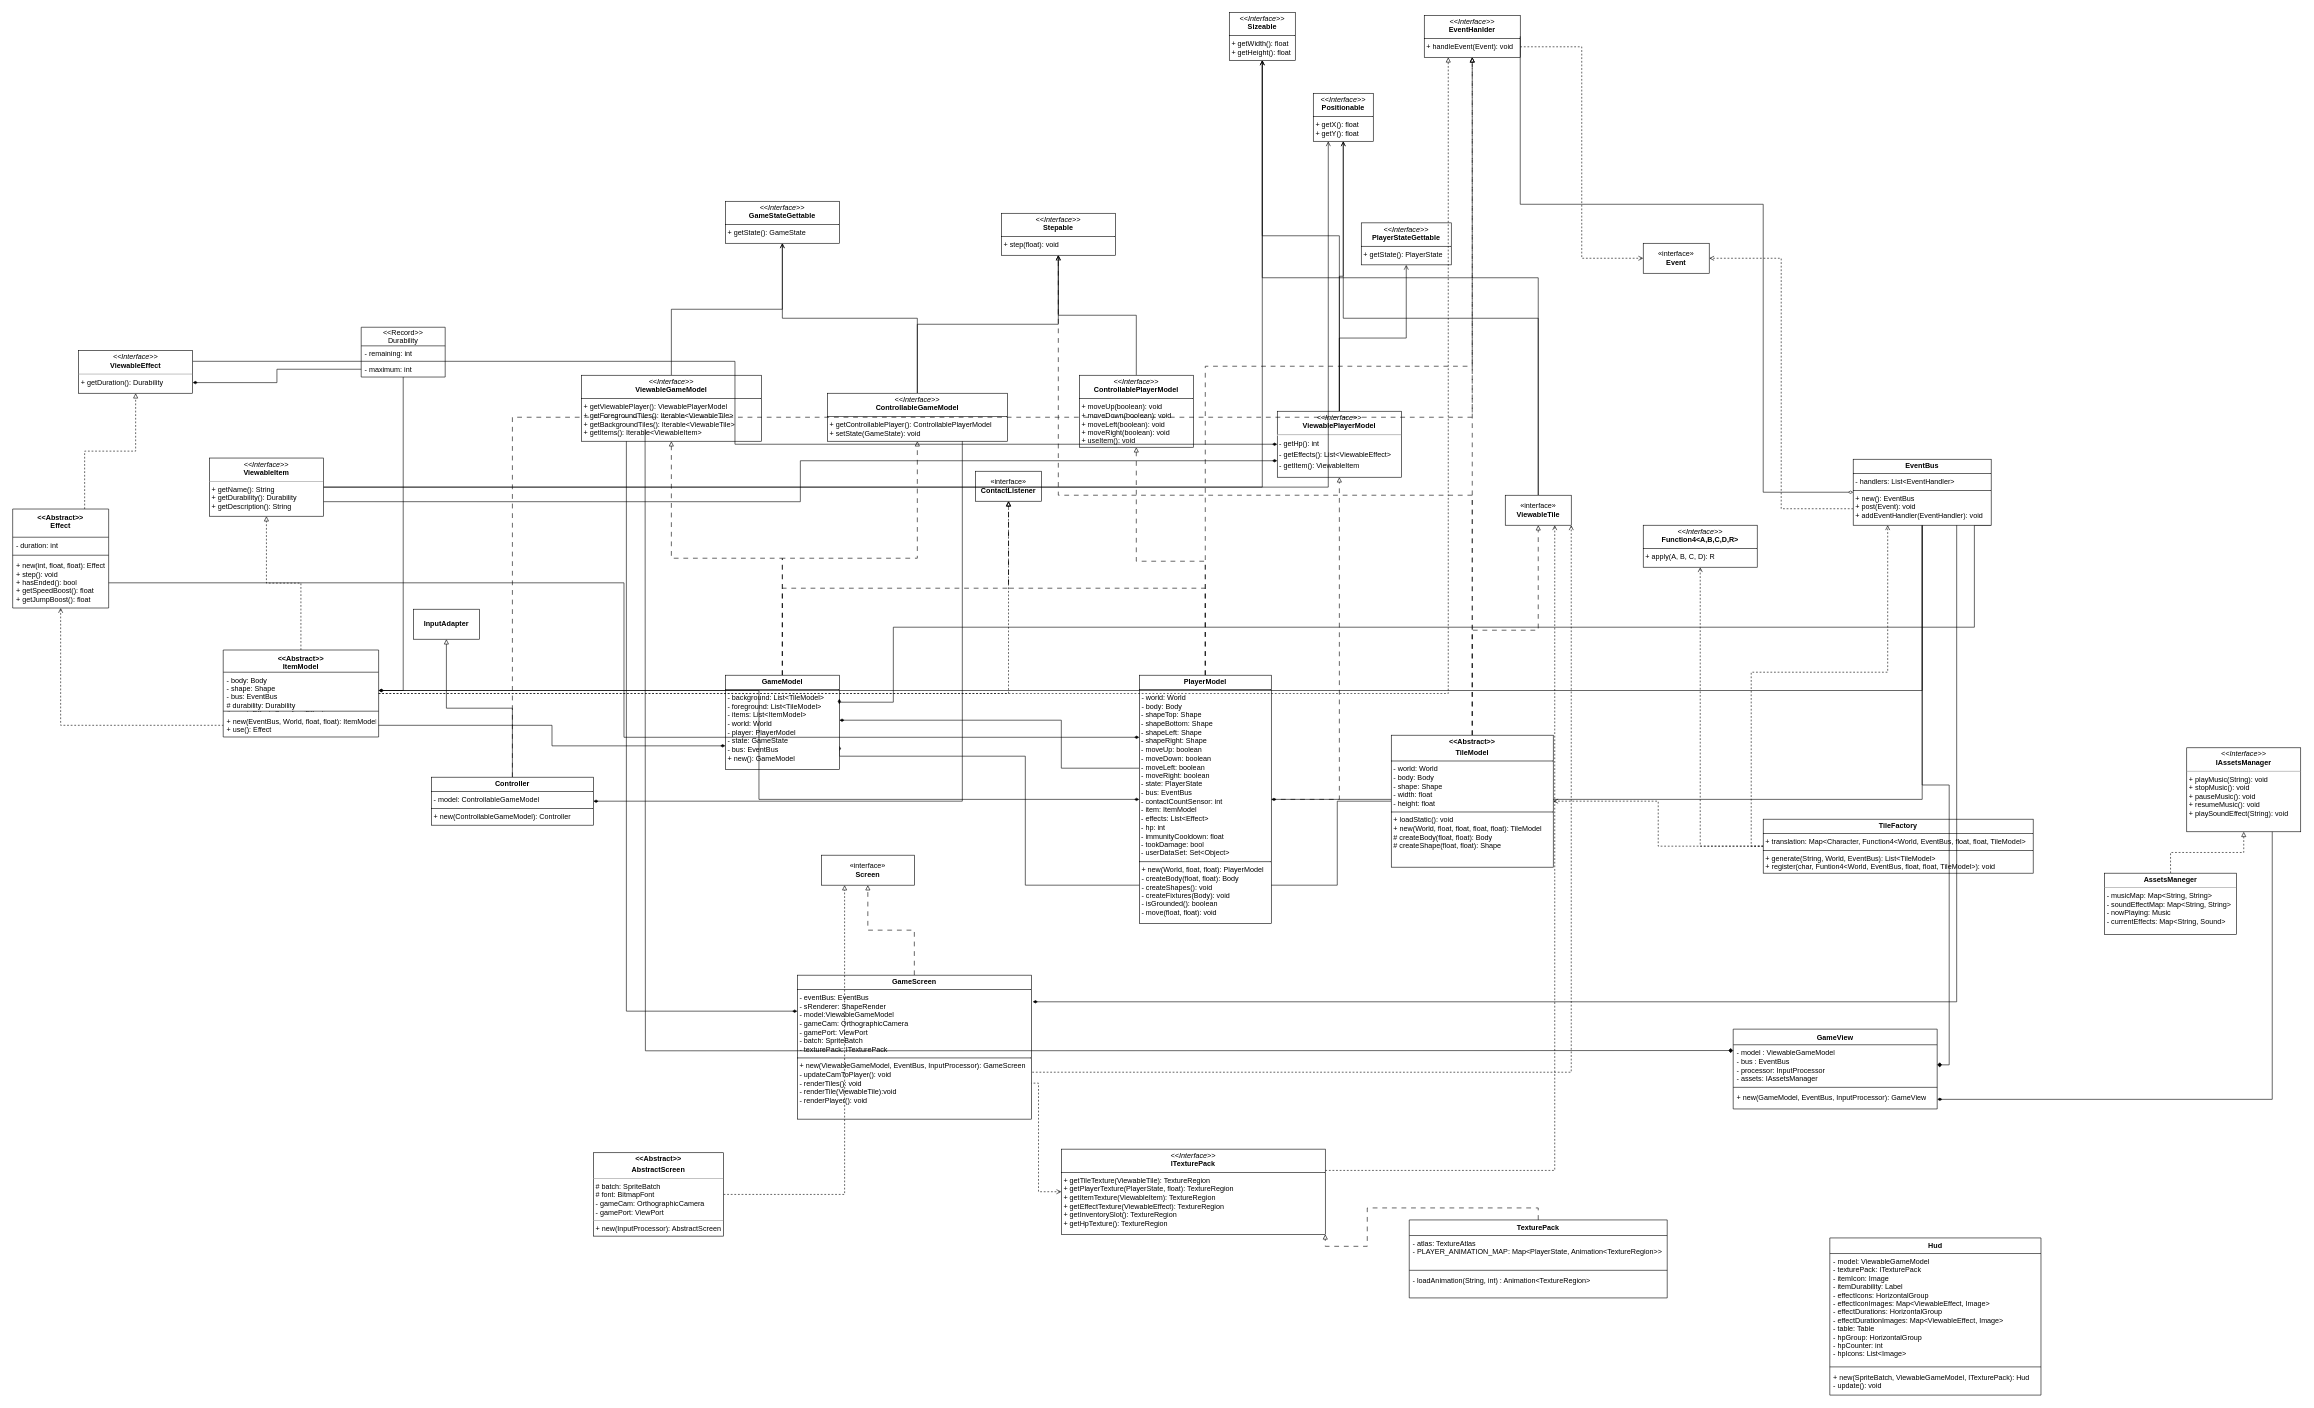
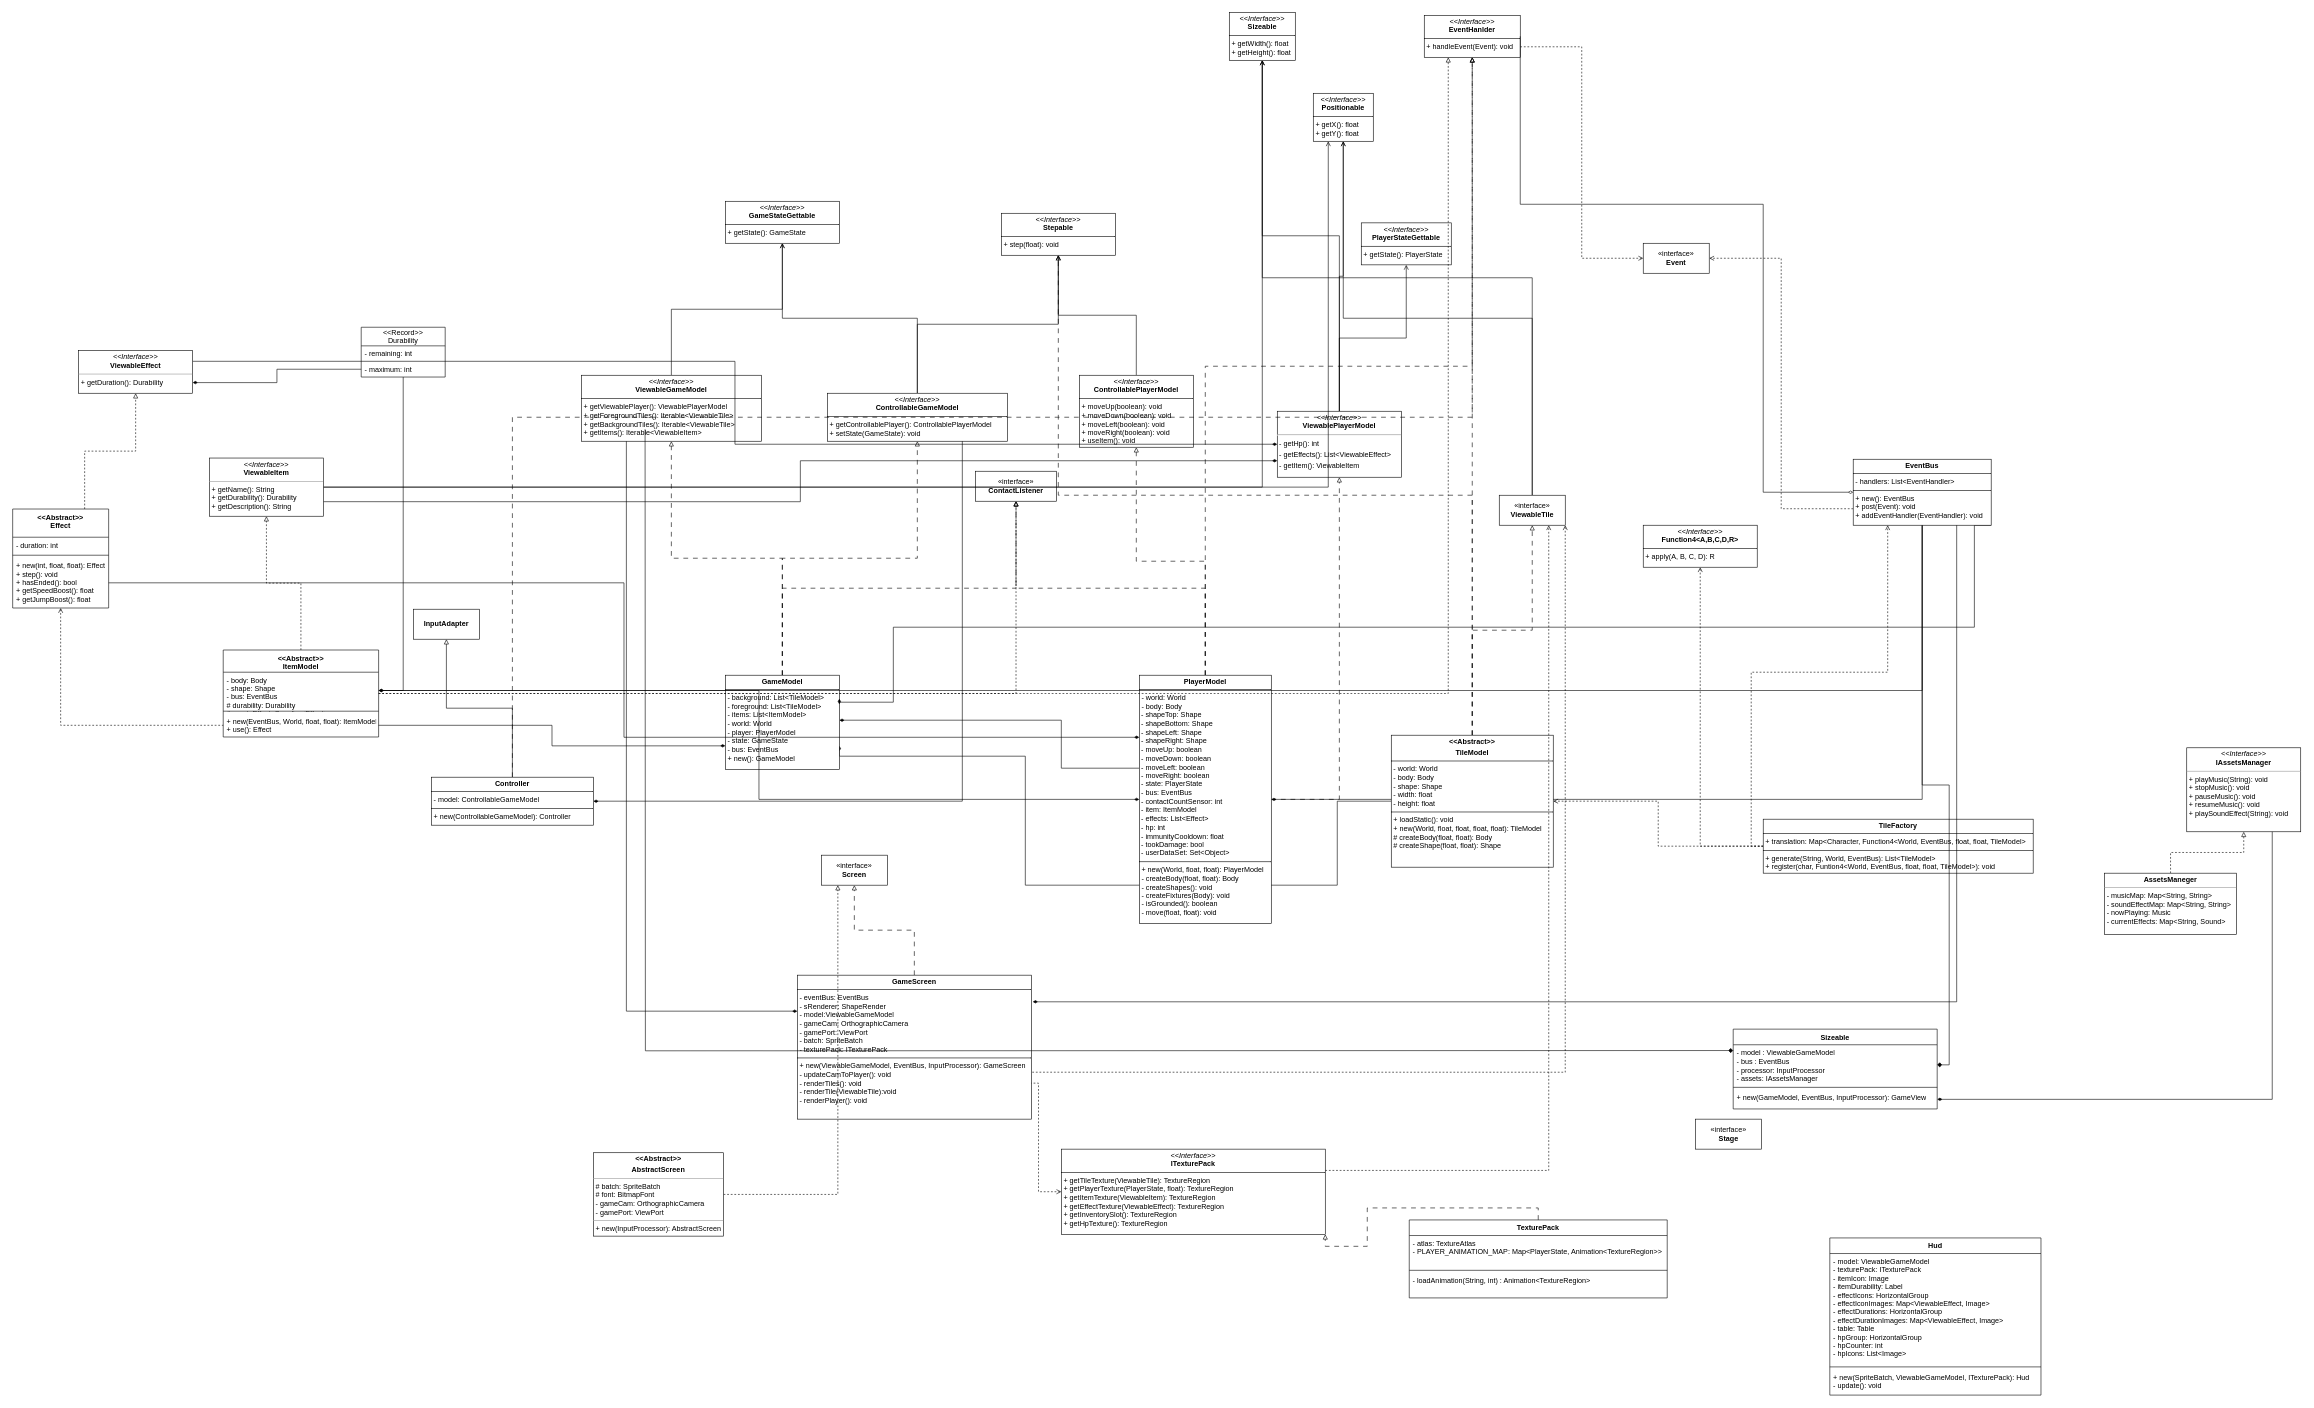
node "«interface» ContactListener": size 66x30 -> 81x30
node "«interface» ViewableTile": moved (1538, 510) -> (1532, 510)
node "«interface» Screen": size 93x30 -> 66x30
node "GameView": label "GameView" -> "Sizeable"
node "«interface» Stage": added
